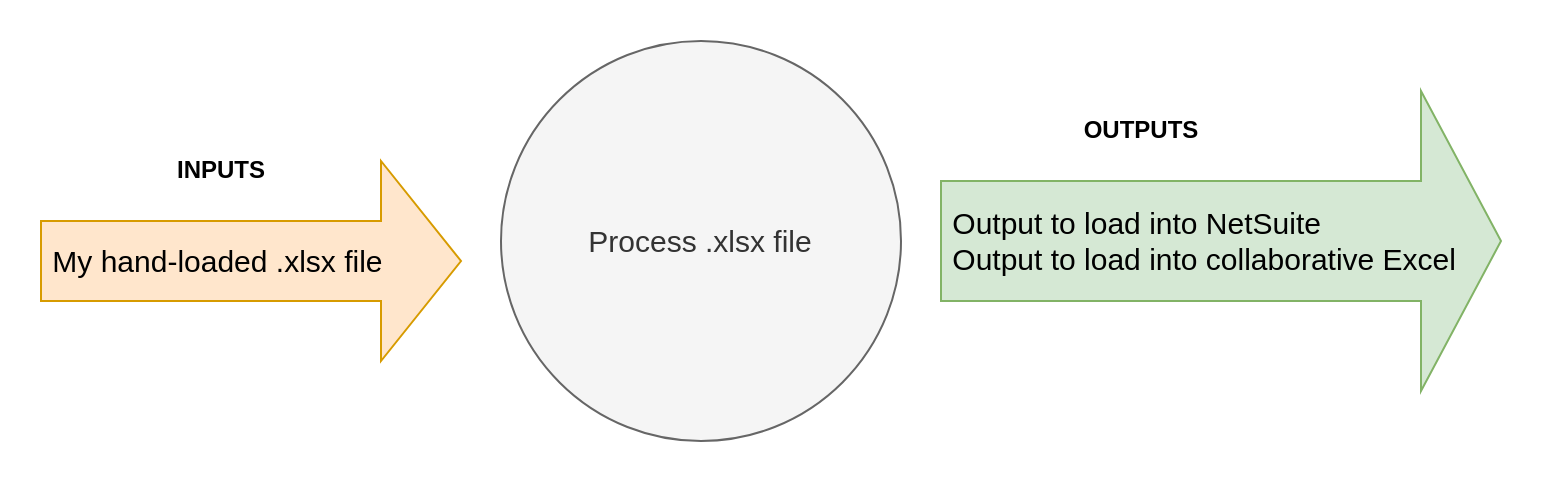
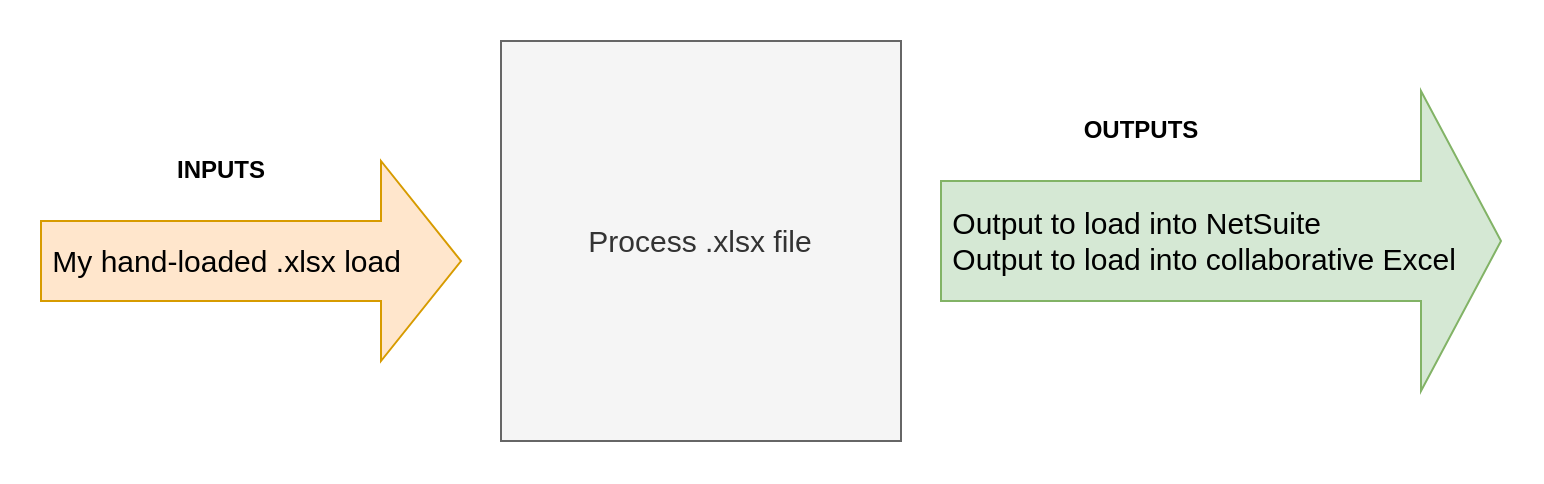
node "Process .xlsx file": shape ellipse -> rectangle
node "My hand-loaded .xlsx file": label "My hand-loaded .xlsx file" -> "My hand-loaded .xlsx load"
